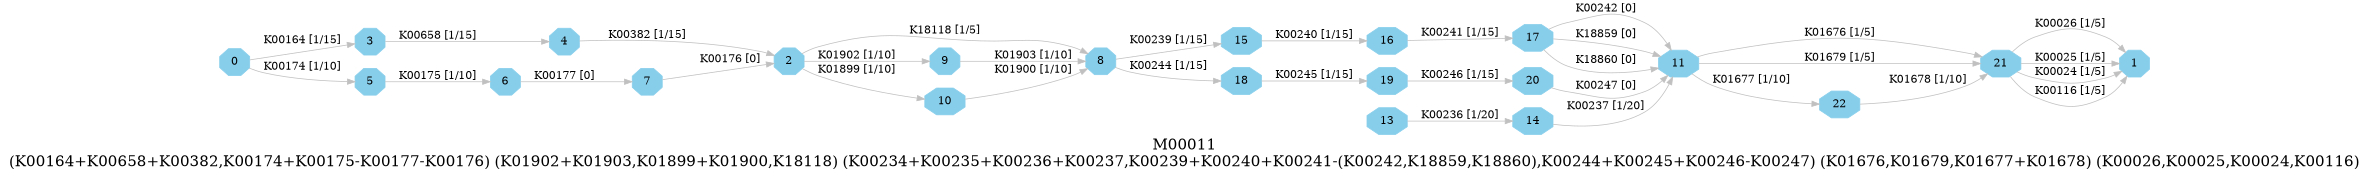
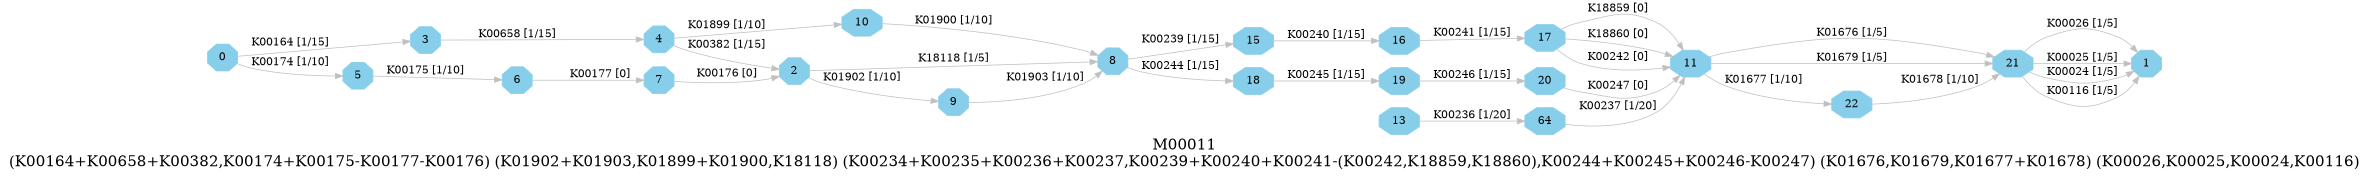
edge "2" -> "10": now "4" -> "10"
node "14": label "14" -> "64"
